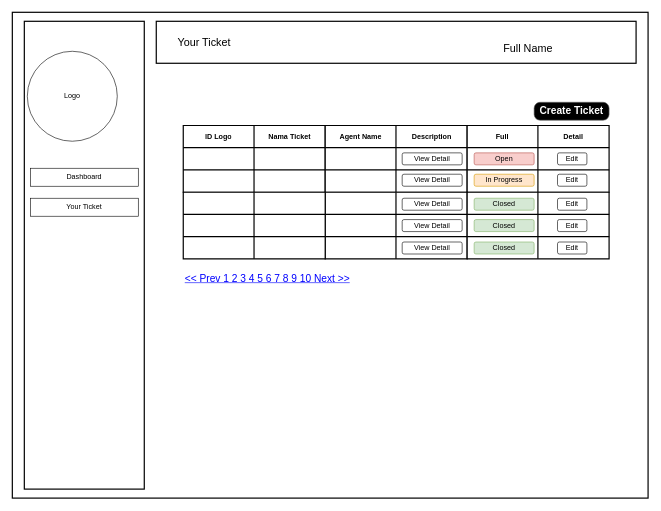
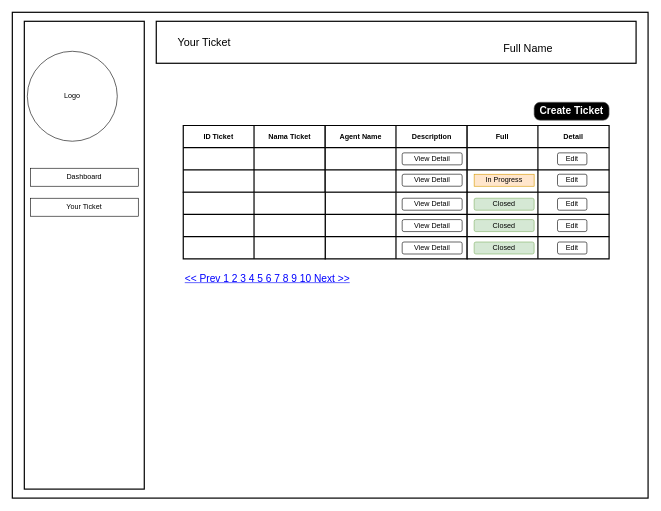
node "ID Logo": label "ID Logo" -> "ID Ticket"
node "Open": removed
node "In Progress": shape rounded rectangle -> rectangle
